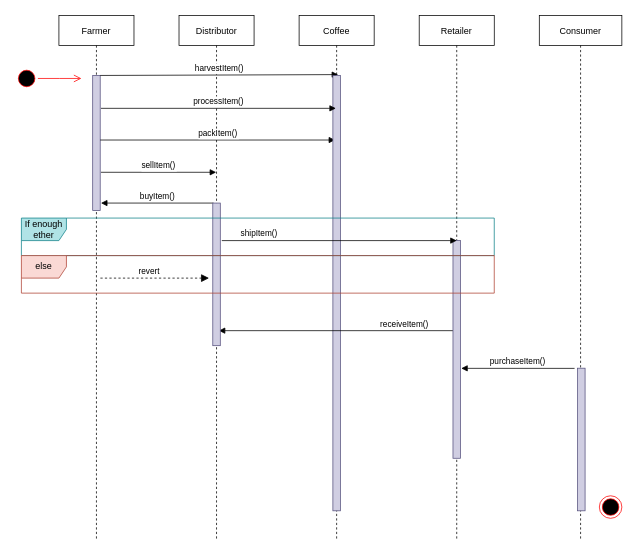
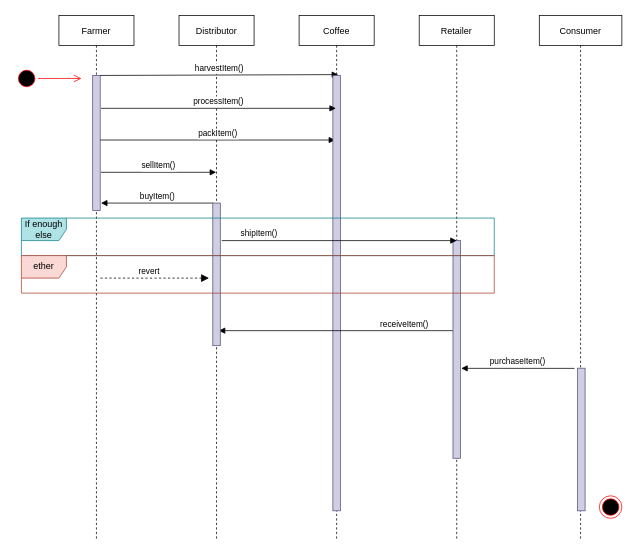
node "If enough ether": label "If enough ether" -> "If enough else"
node "else": label "else" -> "ether"
